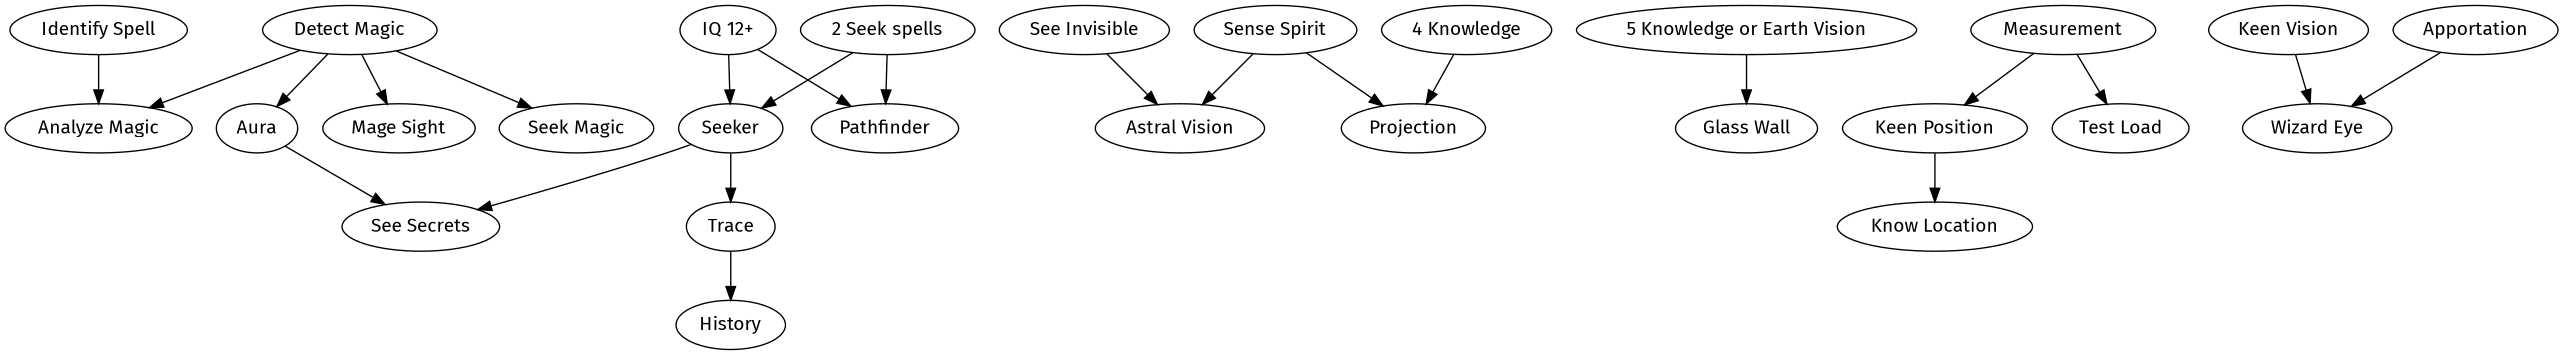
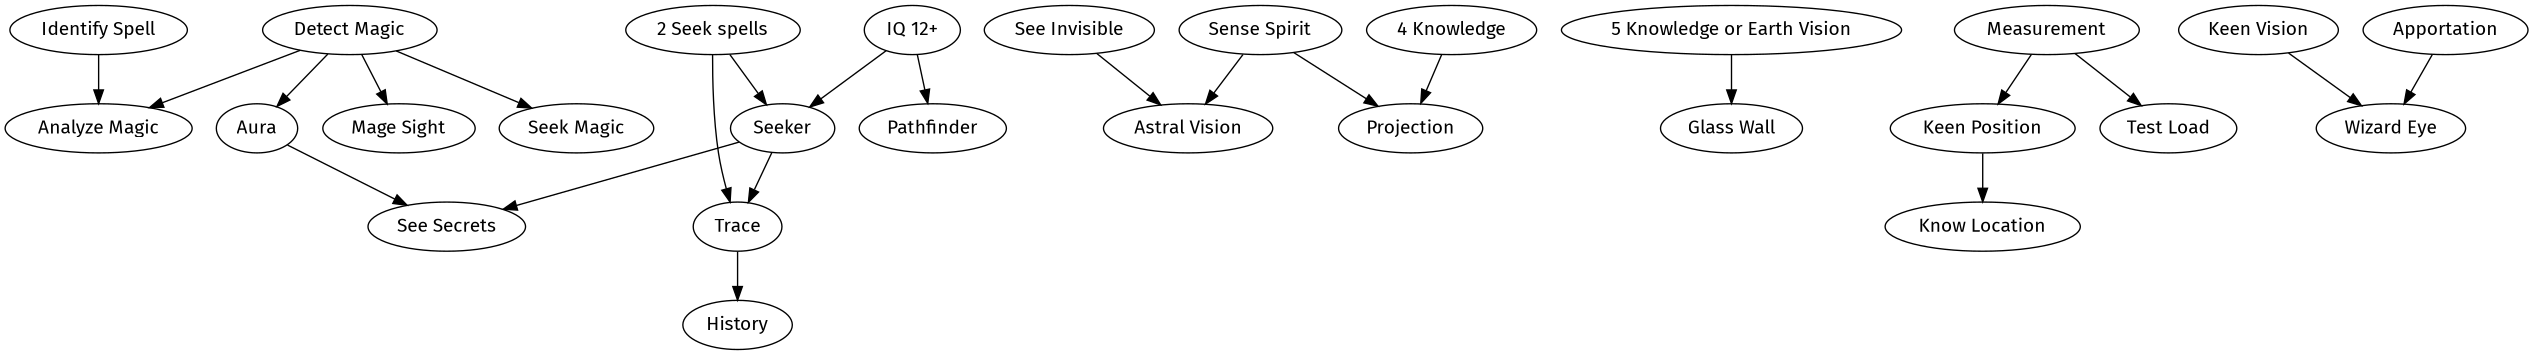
edge "2 Seek spells" -> "Pathfinder": now "2 Seek spells" -> "Trace"
